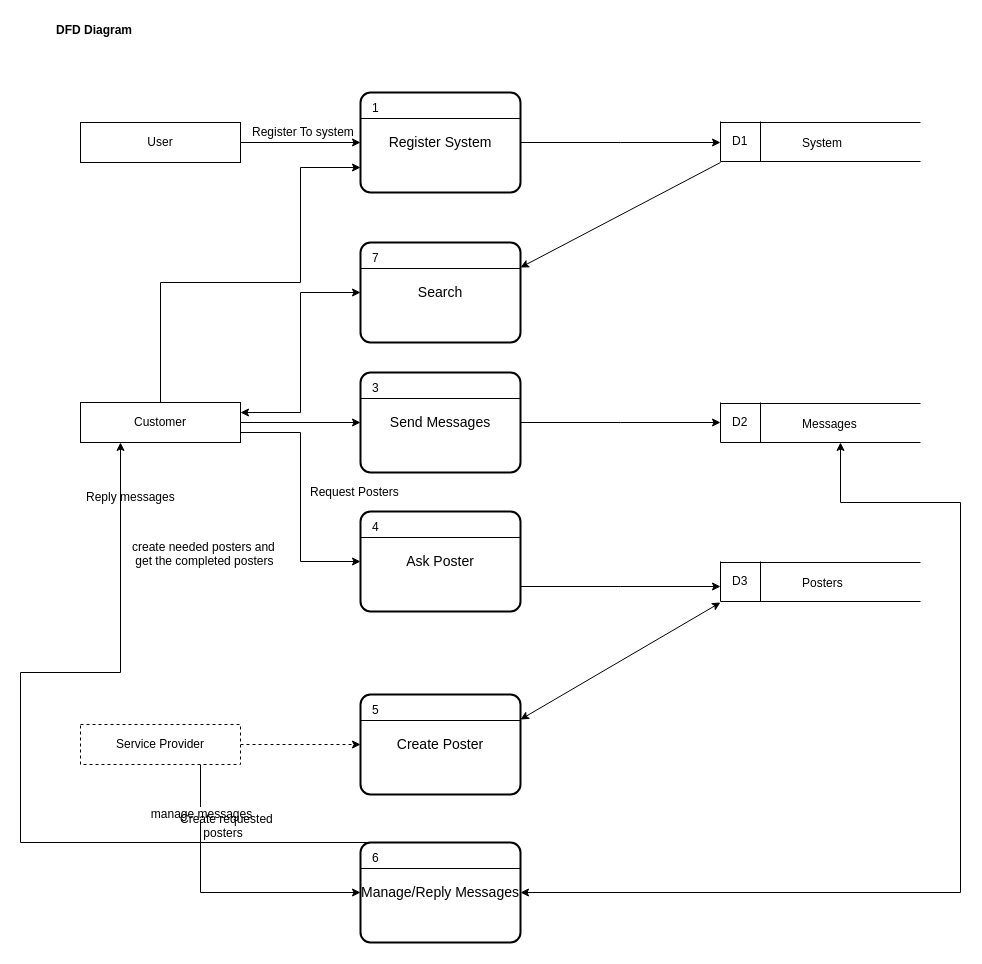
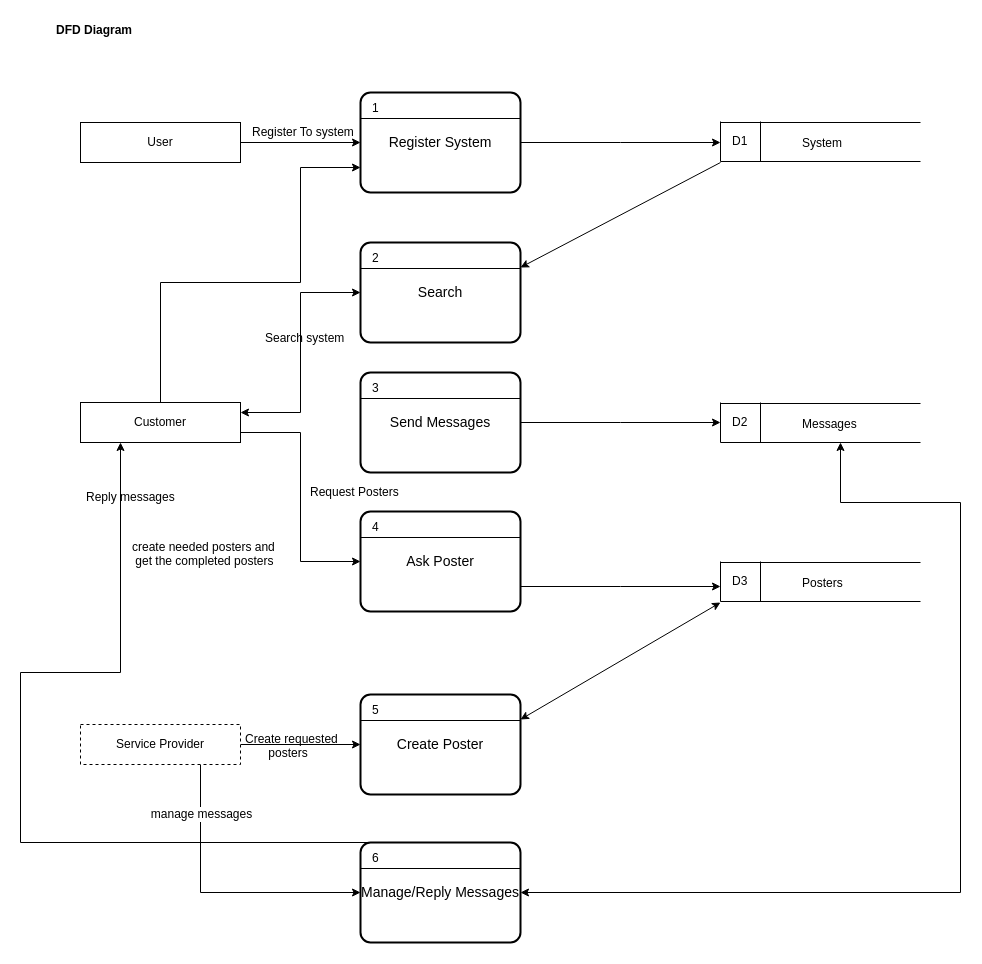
node "7": label "7" -> "2"
node "Search system": added
edge "Customer" -> "Send Messages": removed
edge "Service Provider" -> "Create Poster": style dashed -> solid
node "Create requested posters": moved (234, 825) -> (299, 745)
